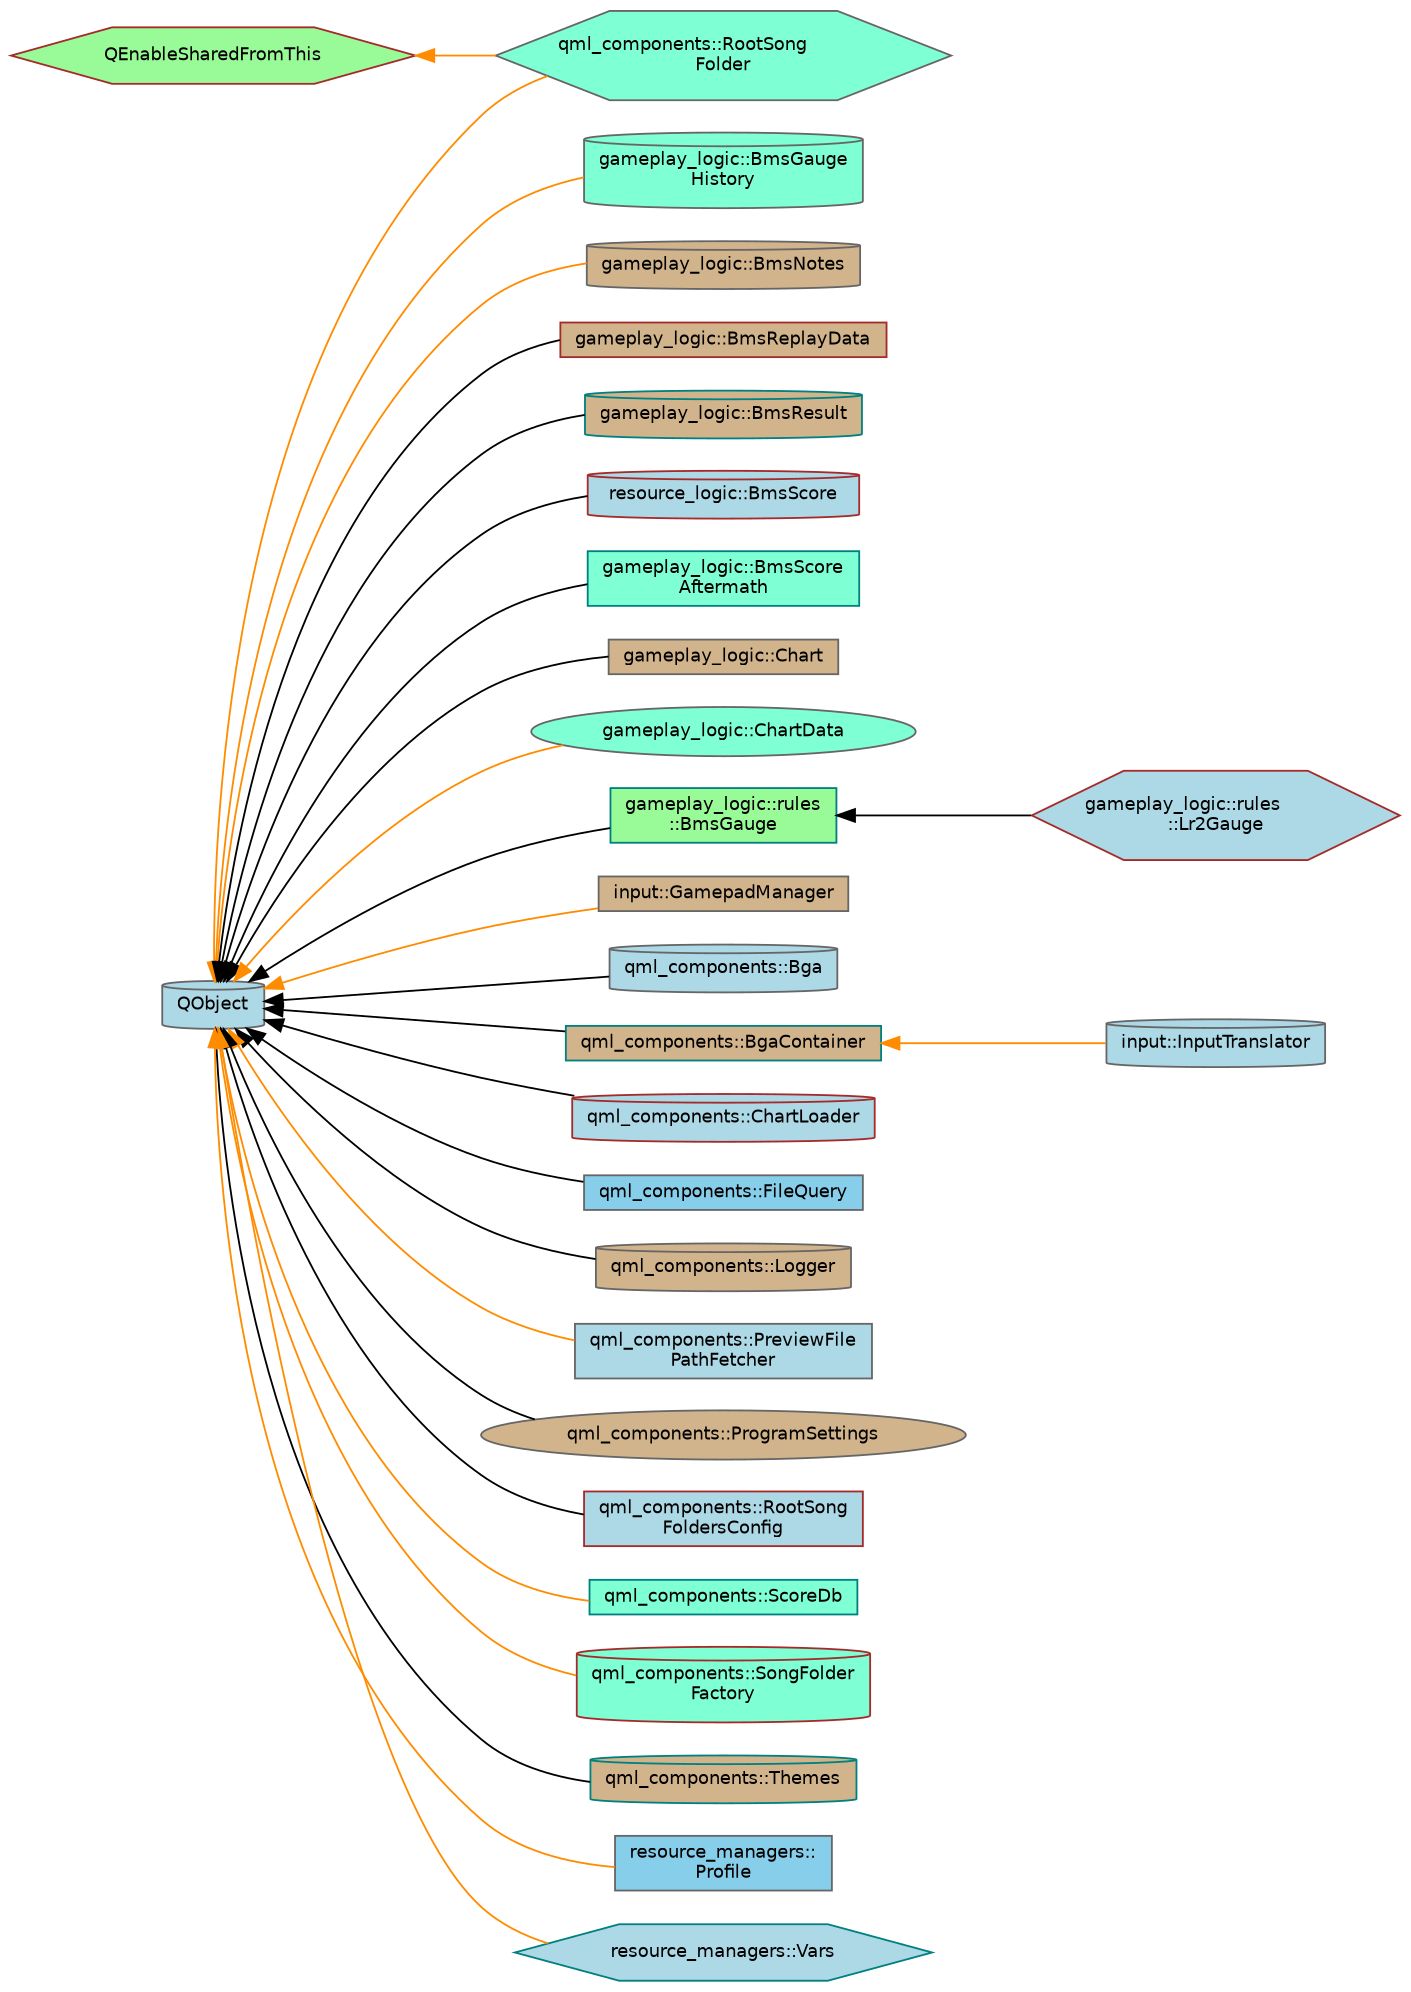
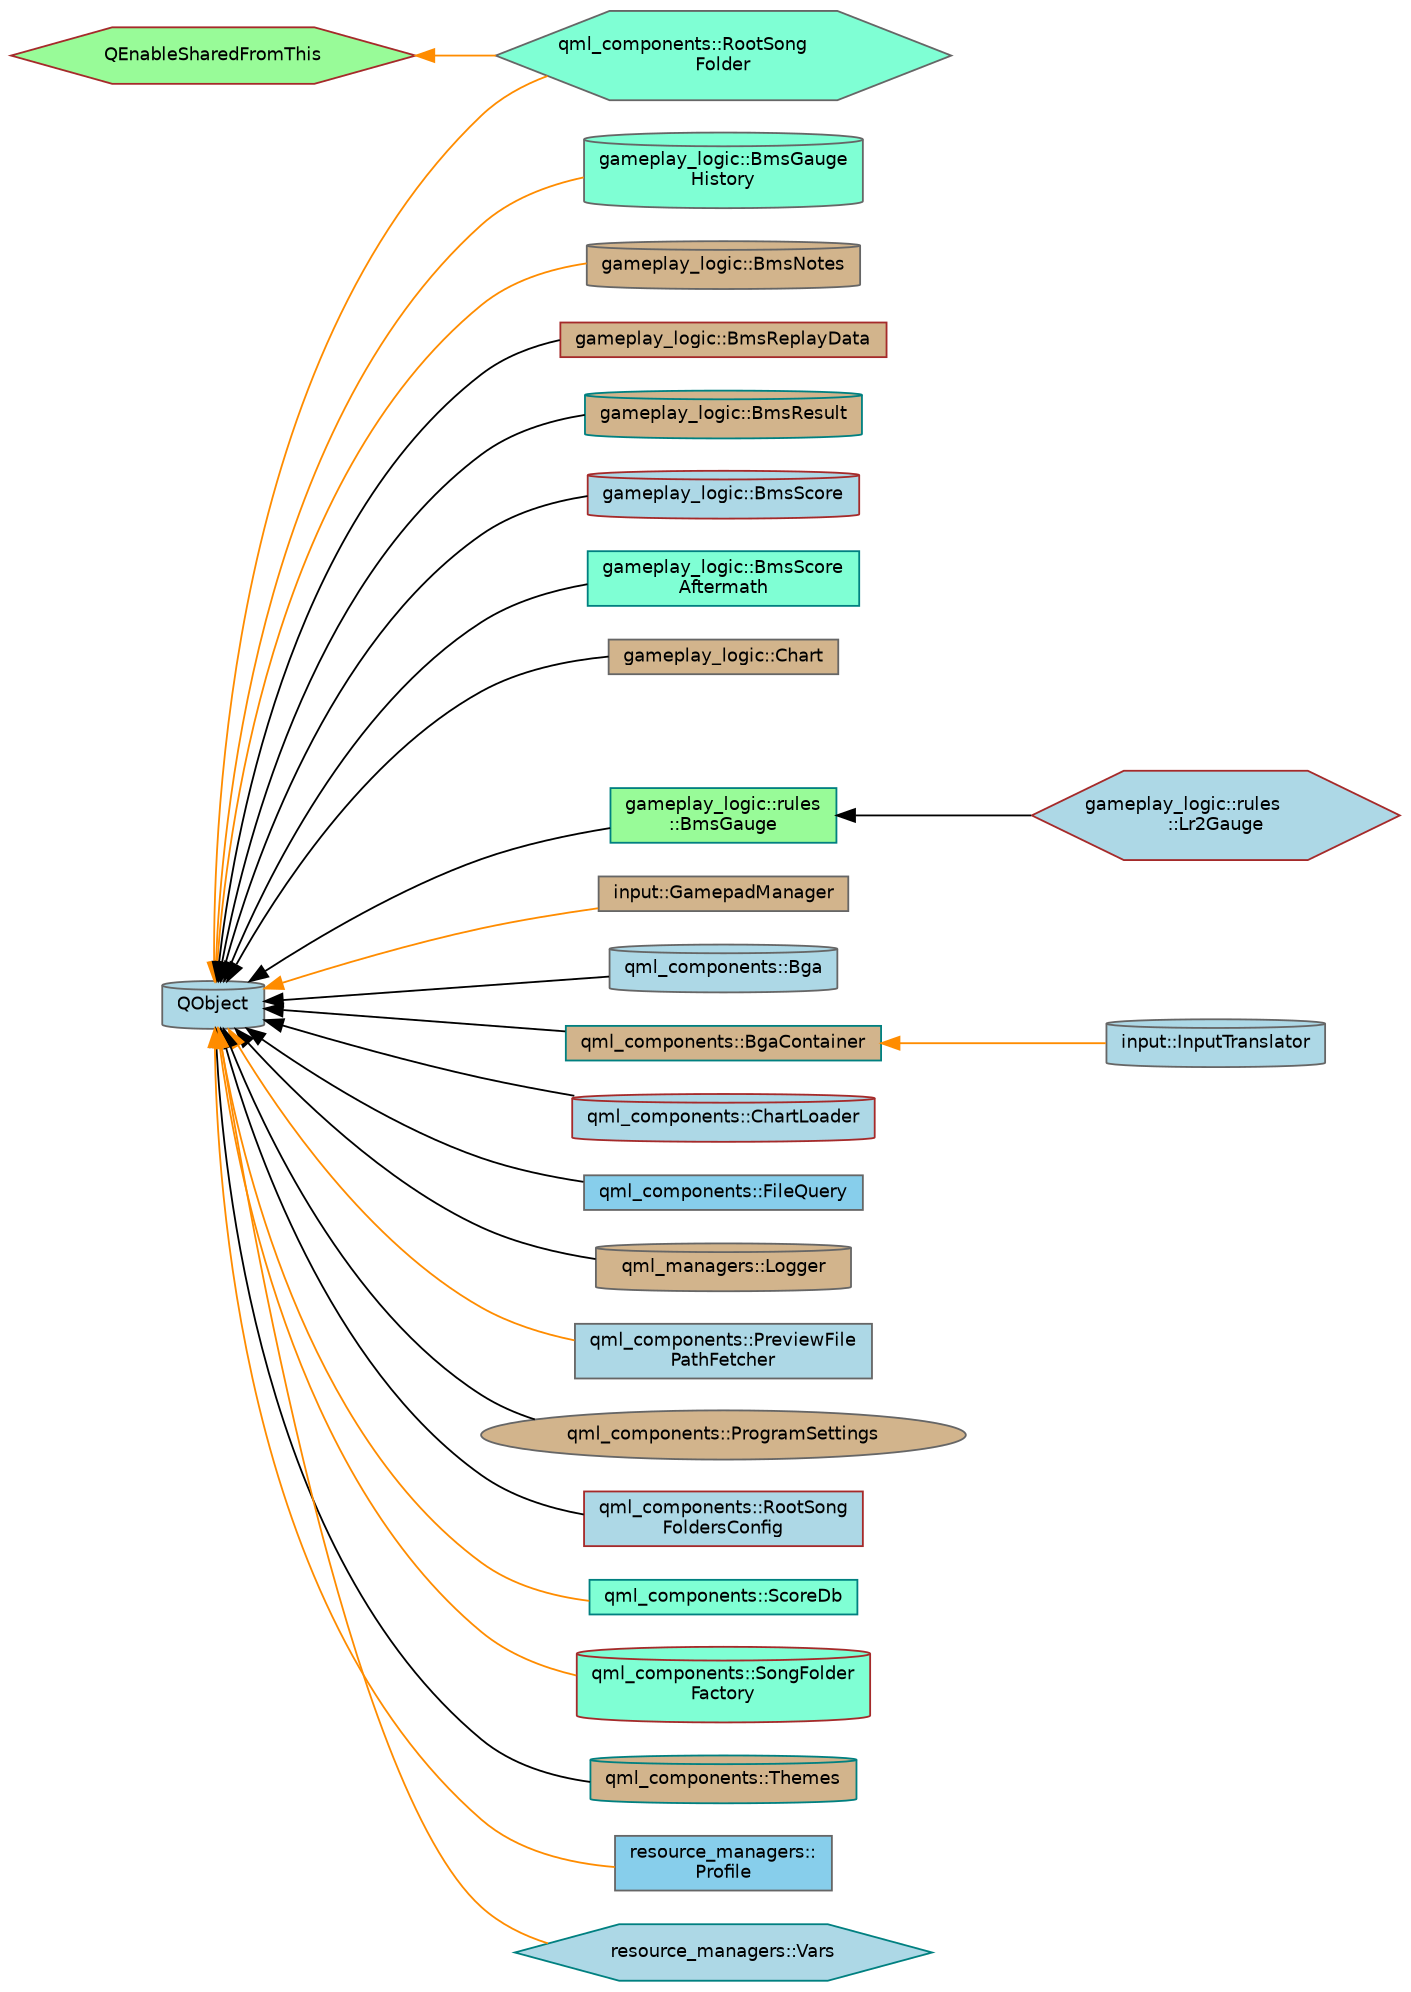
node "resource_logic::BmsScore": label "resource_logic::BmsScore" -> "gameplay_logic::BmsScore"
node "gameplay_logic::ChartData": removed
node "qml_components::Logger": label "qml_components::Logger" -> "qml_managers::Logger"
